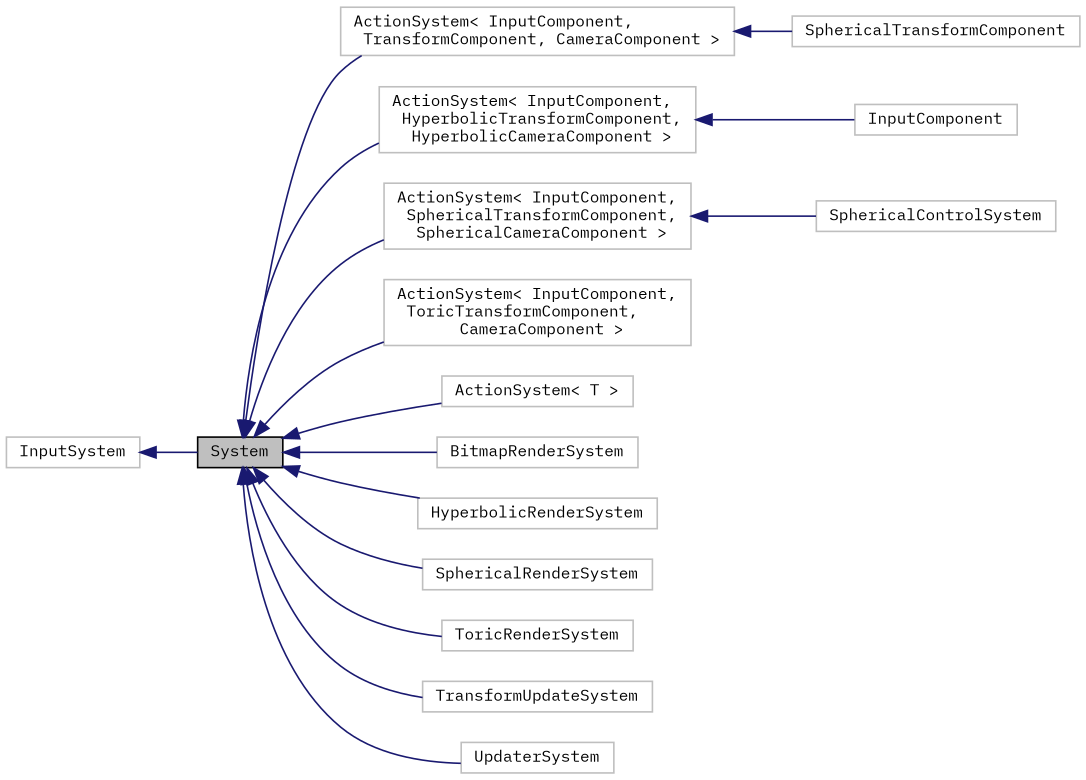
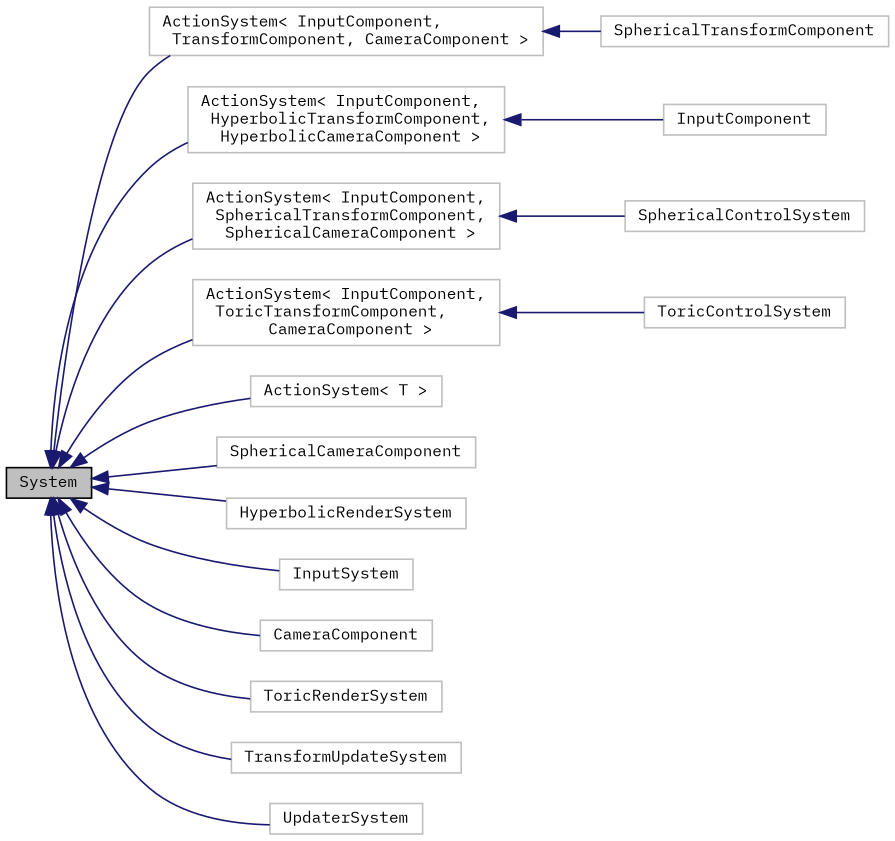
node "ToricControlSystem": added
edge "System" -> "InputSystem": reversed
node "BitmapRenderSystem": label "BitmapRenderSystem" -> "SphericalCameraComponent"
node "SphericalRenderSystem": label "SphericalRenderSystem" -> "CameraComponent"
